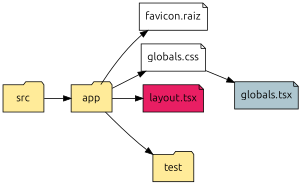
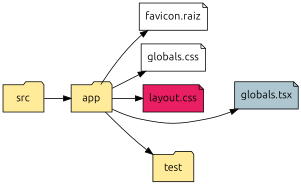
edge "globals.css" -> "globals.tsx": now "app" -> "globals.tsx"
node "layout.tsx": label "layout.tsx" -> "layout.css"
